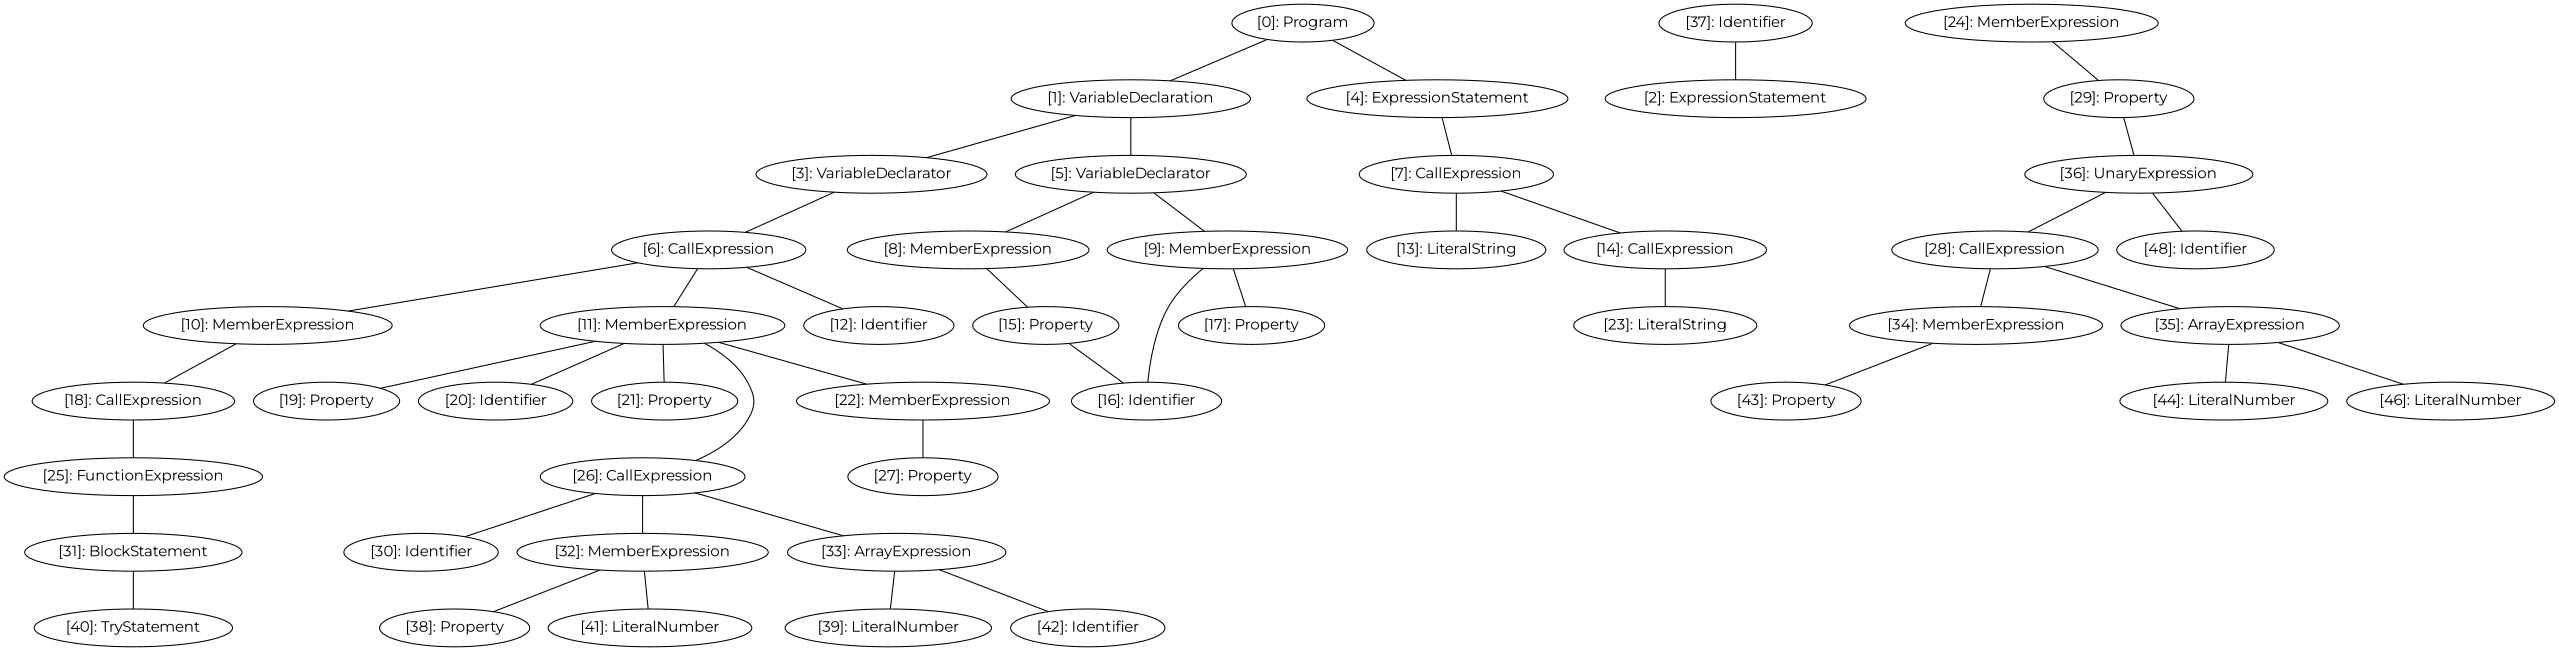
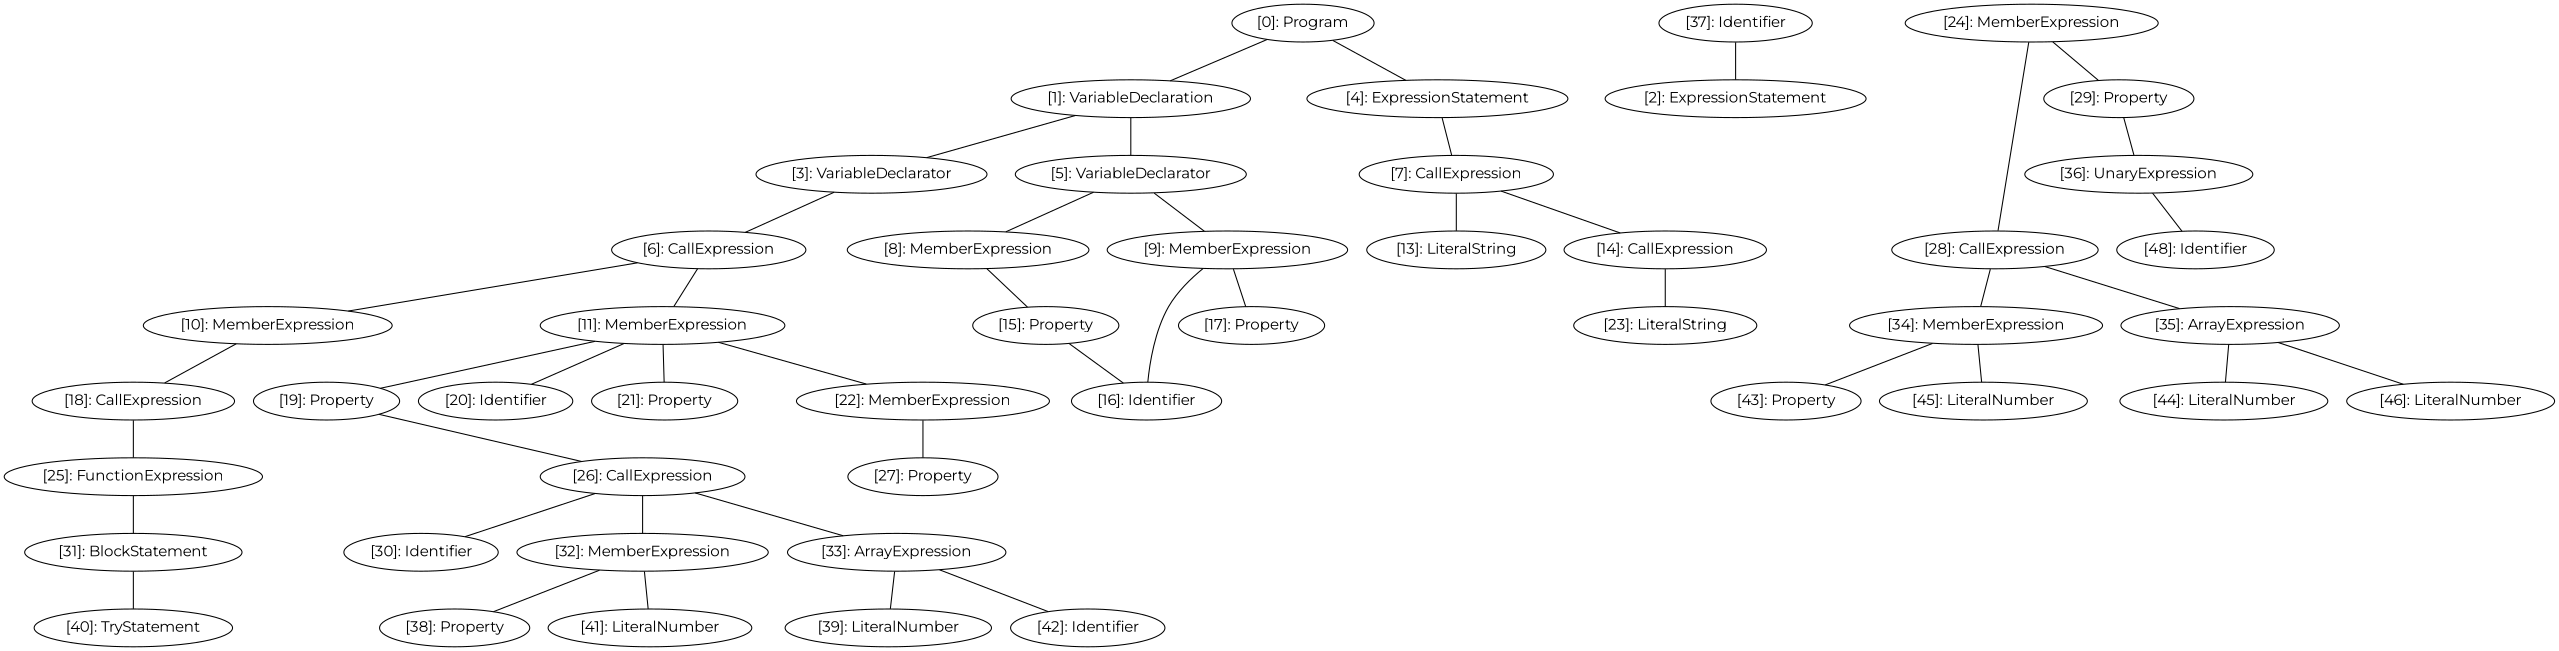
edge "[36]: UnaryExpression" -- "[28]: CallExpression": now "[24]: MemberExpression" -- "[28]: CallExpression"
node "[12]: Identifier": removed
node "[45]: LiteralNumber": added
edge "[11]: MemberExpression" -- "[26]: CallExpression": now "[19]: Property" -- "[26]: CallExpression"
